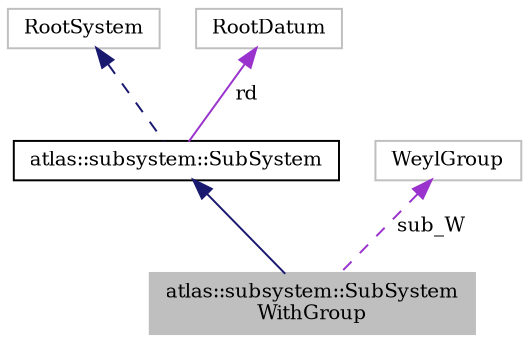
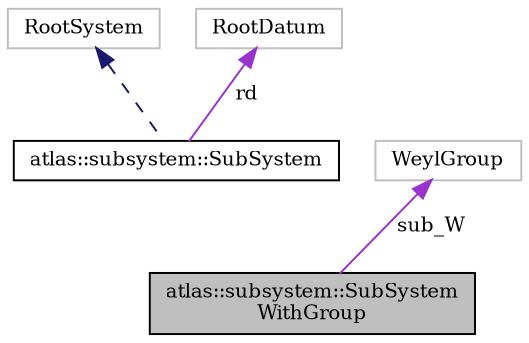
edge "atlas::subsystem::SubSystem WithGroup" -> "atlas::subsystem::SubSystem": removed
edge "atlas::subsystem::SubSystem WithGroup" -> "WeylGroup": style dashed -> solid
node "atlas::subsystem::SubSystem WithGroup": color grey75 -> black
